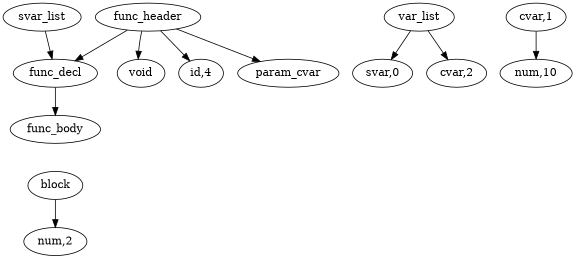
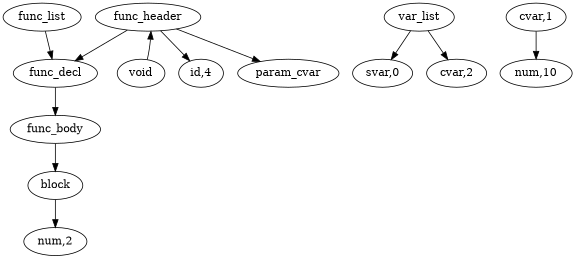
node "svar_list": label "svar_list" -> "func_list"
edge "func_header" -> "void": reversed
edge "func_body" -> "block": added
